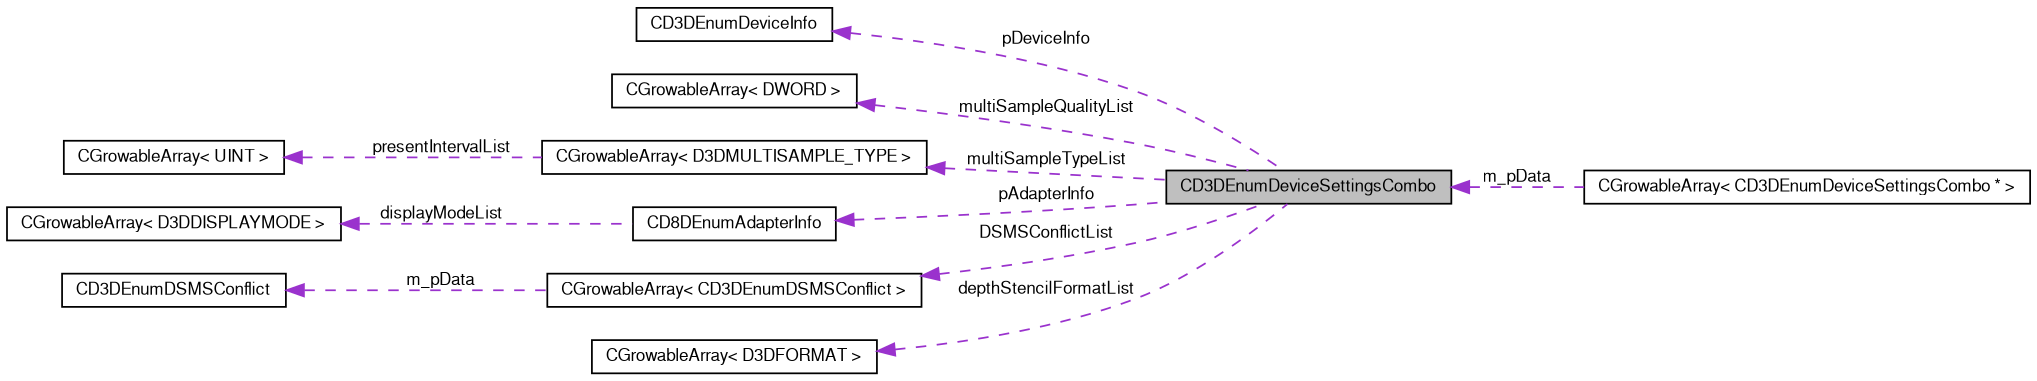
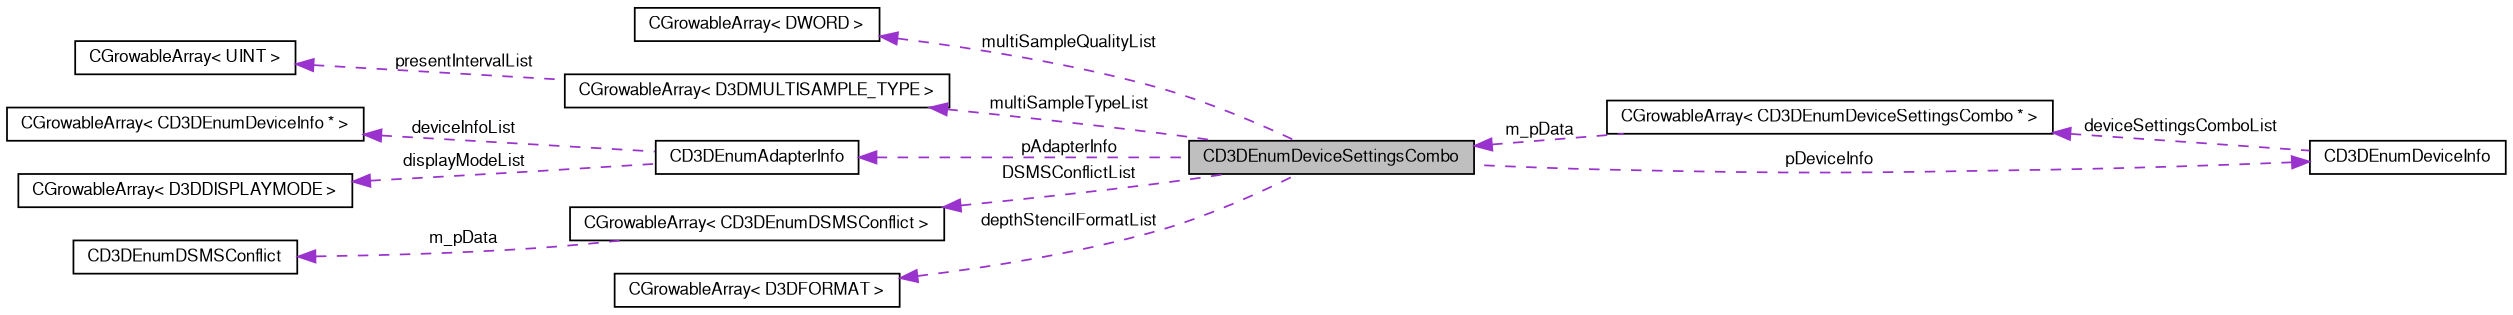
node "CGrowableArray< CD3DEnumDeviceInfo * >": added
edge "CD3DEnumDeviceInfo" -> "CGrowableArray< CD3DEnumDeviceSettingsCombo * >": added, label "deviceSettingsComboList"
node "CD8DEnumAdapterInfo": label "CD8DEnumAdapterInfo" -> "CD3DEnumAdapterInfo"
